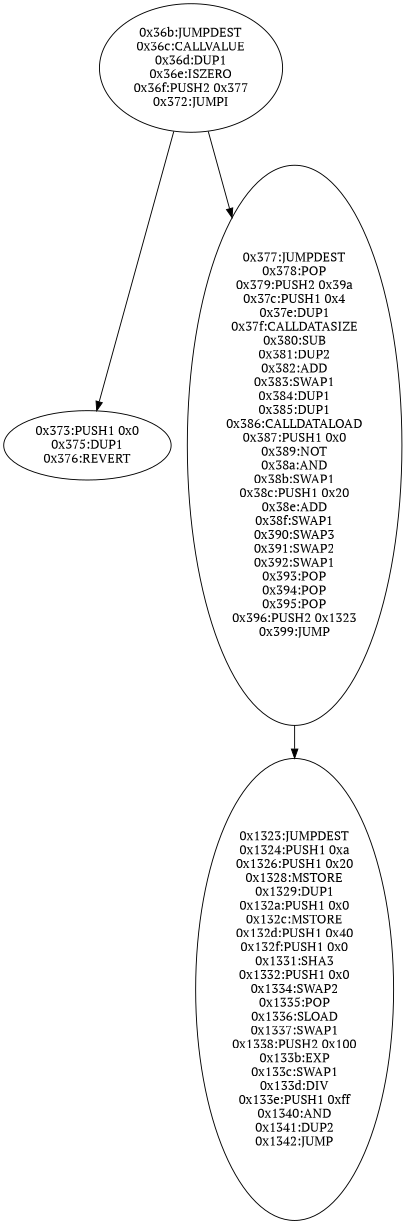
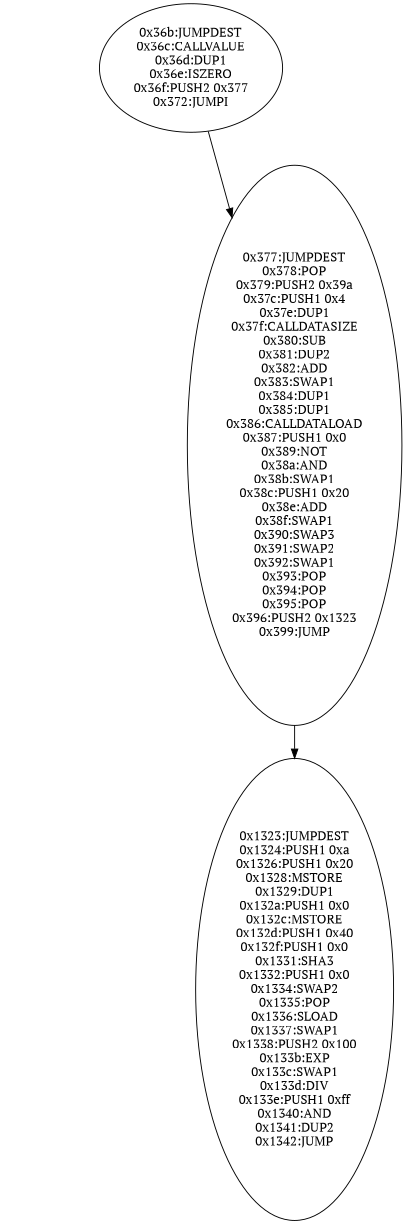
node "0x373:PUSH1 0x0 0x375:DUP1 0x376:REVERT": removed
